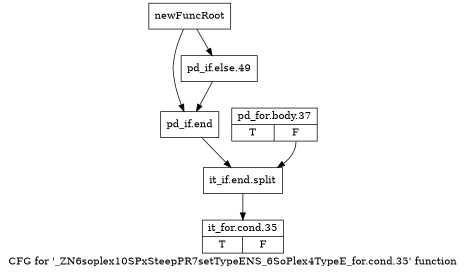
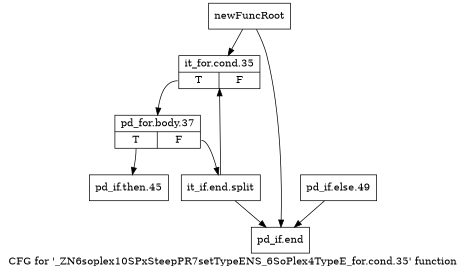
edge "newFuncRoot" -> "pd_if.else.49": now "newFuncRoot" -> "it_for.cond.35"
edge "it_for.cond.35" -> "pd_for.body.37": added
edge "pd_if.end" -> "it_if.end.split": reversed
node "pd_if.then.45": added
